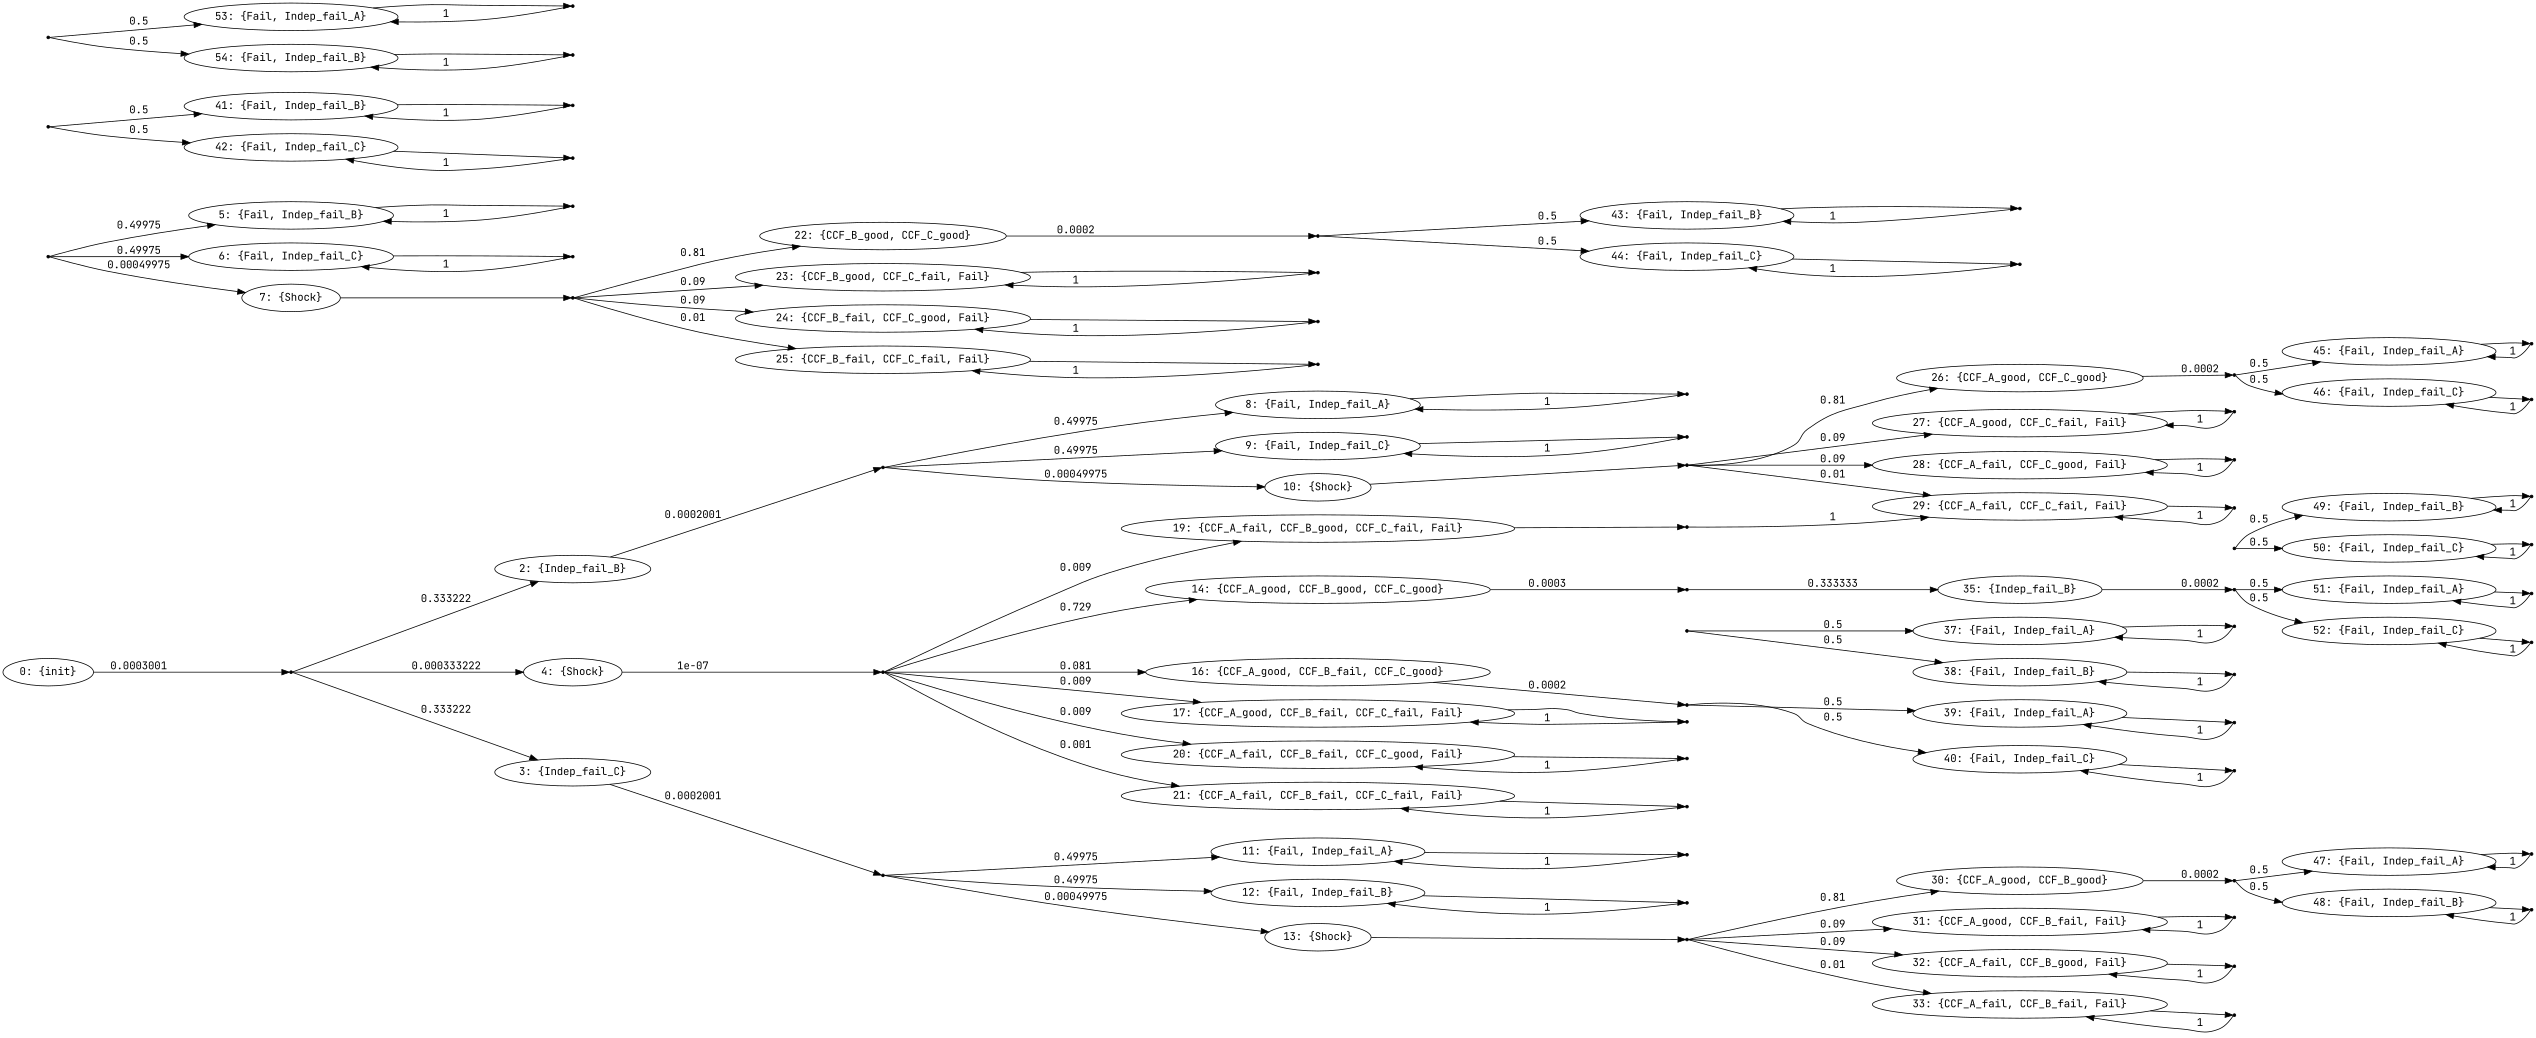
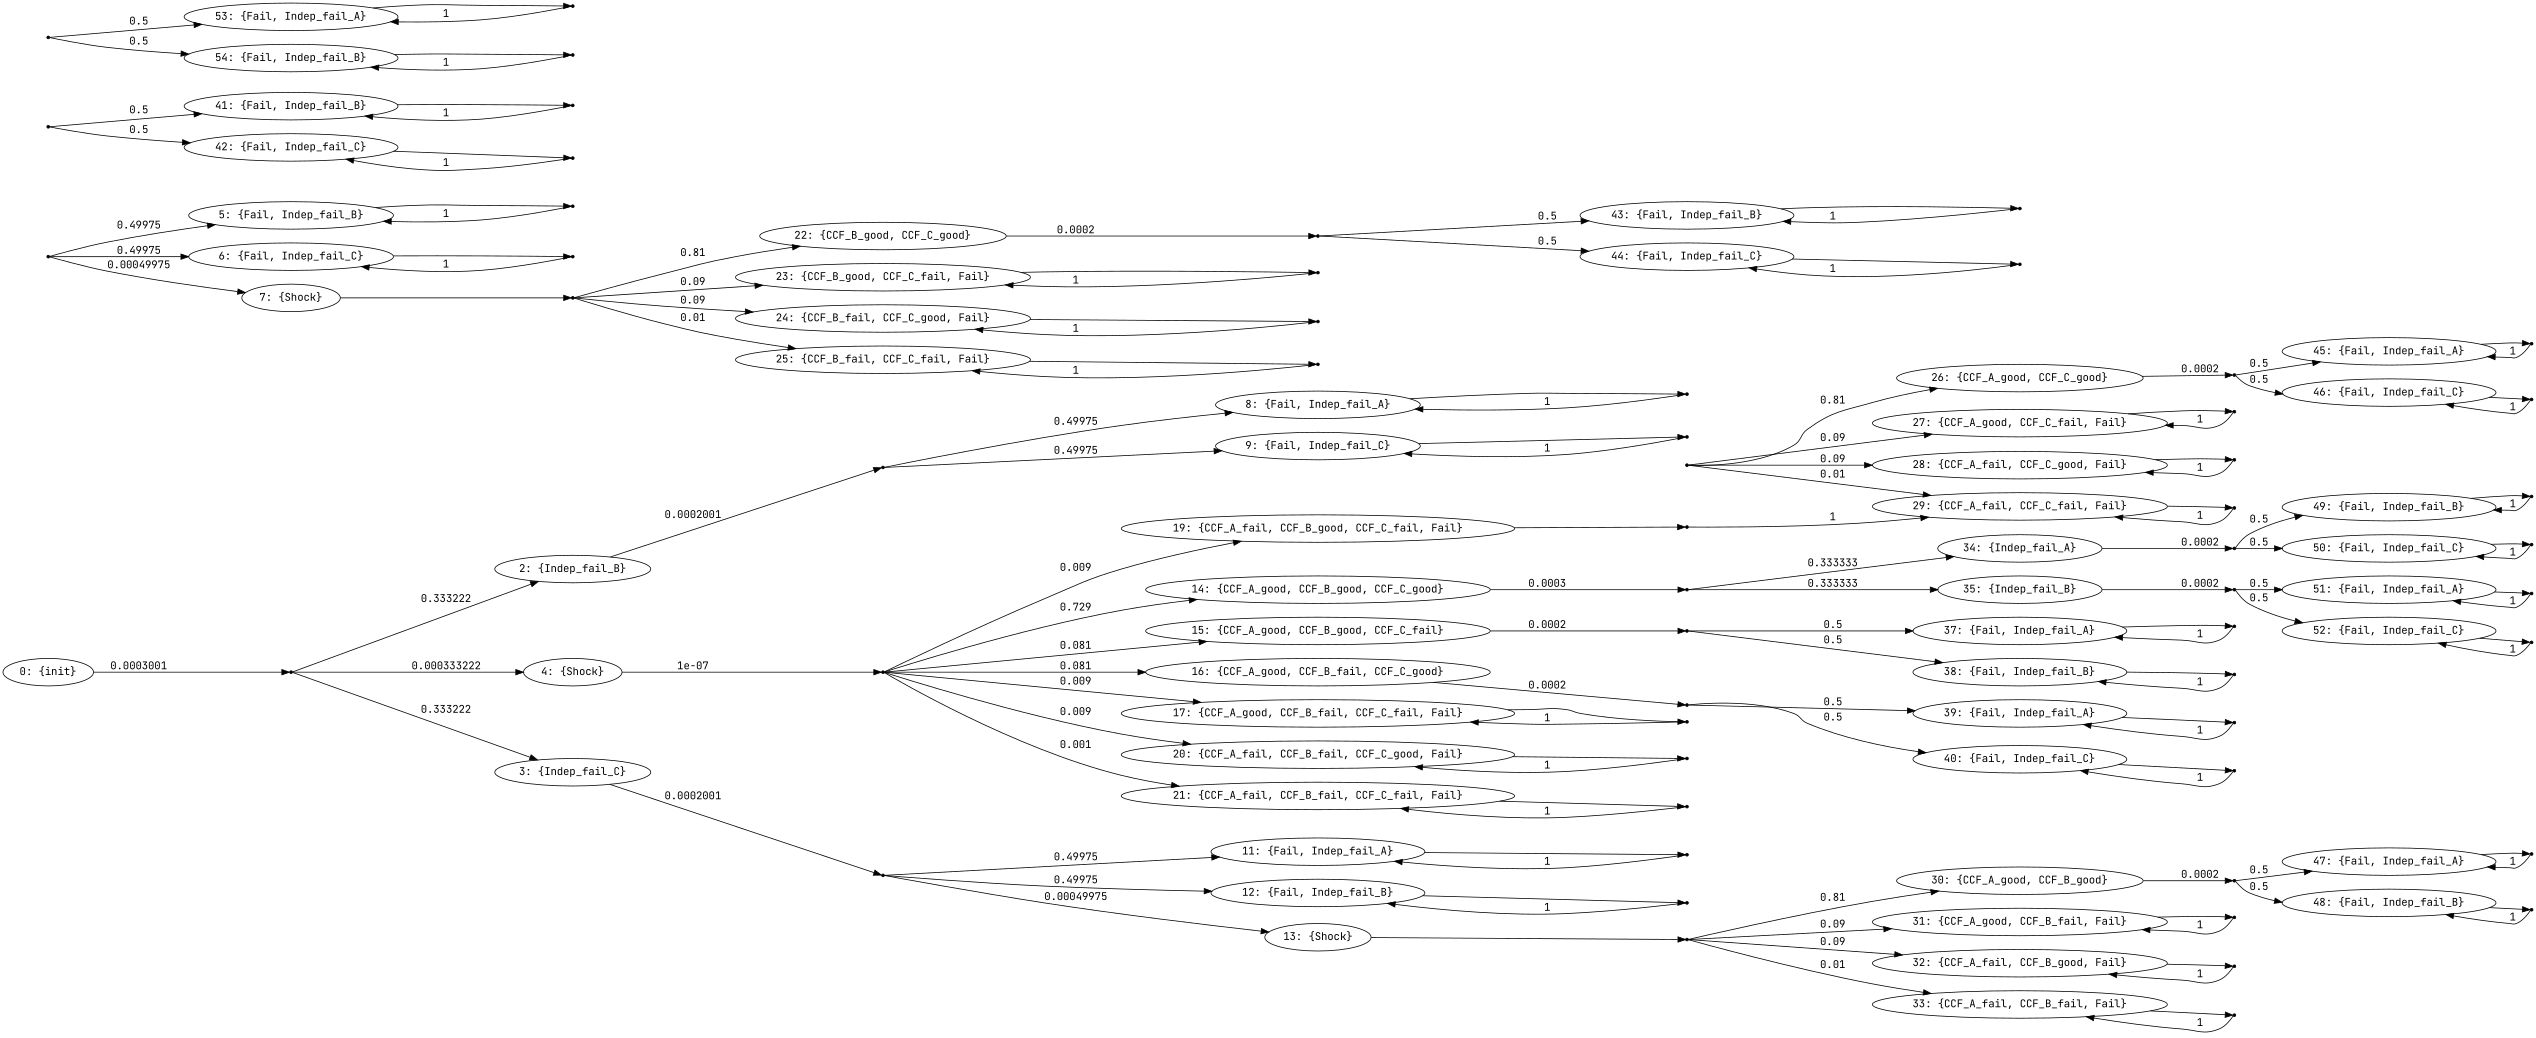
node "10: {Shock}": removed
node "34: {Indep_fail_A}": added
node "15: {CCF_A_good, CCF_B_good, CCF_C_fail}": added
